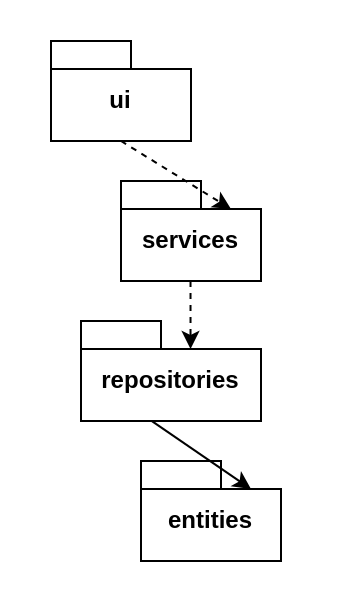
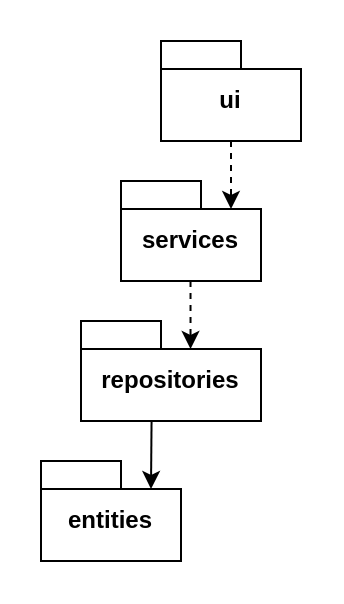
node "ui": moved (121, 91) -> (231, 91)
node "entities": moved (211, 511) -> (111, 511)
